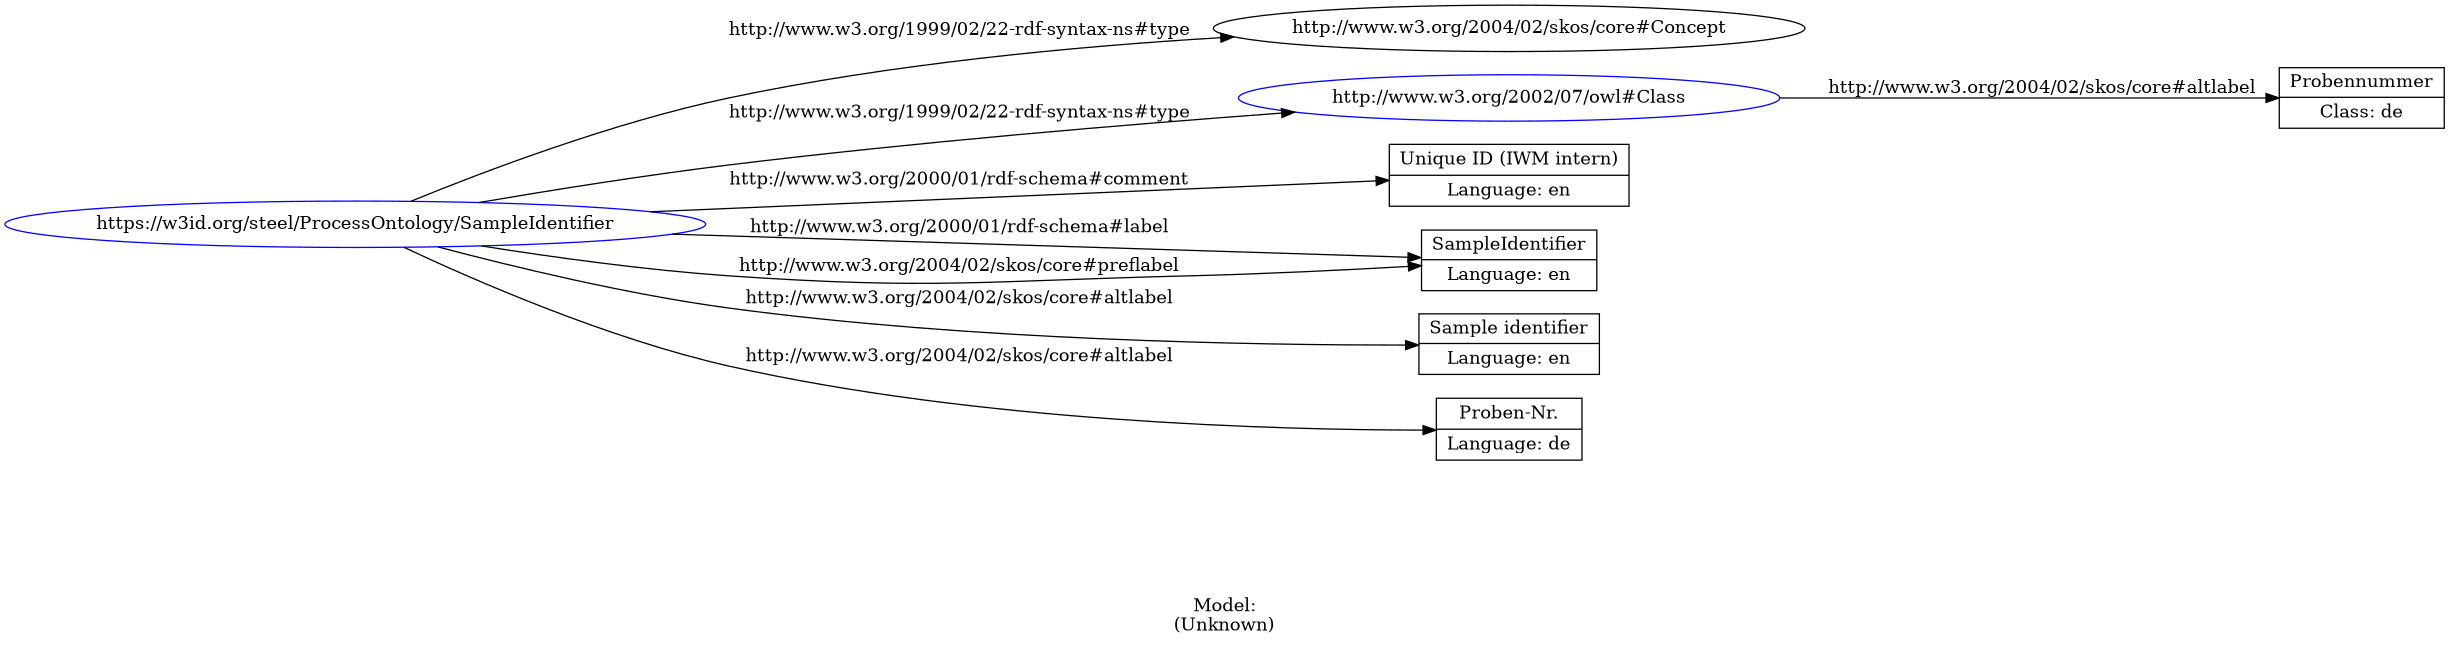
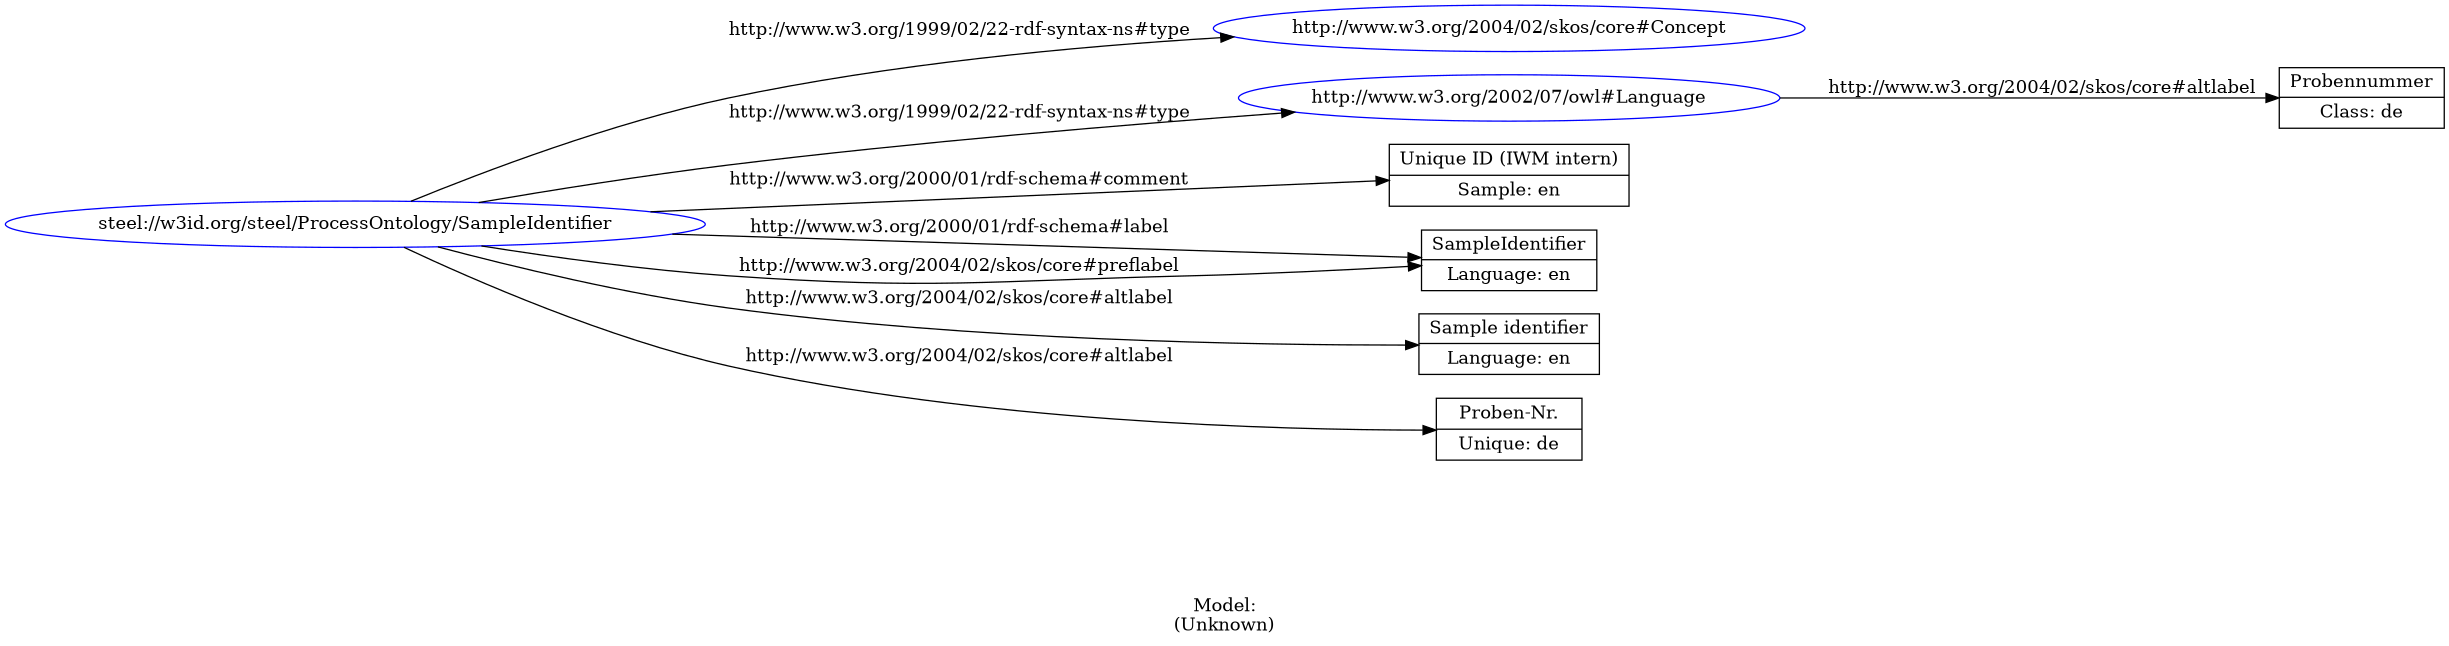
node "http://www.w3.org/2004/02/skos/core#Concept": color black -> blue
node "http://www.w3.org/2002/07/owl#Class": label "http://www.w3.org/2002/07/owl#Class" -> "http://www.w3.org/2002/07/owl#Language"
node "Unique ID (IWM intern)": text "Language: en" -> "Sample: en"
node "https://w3id.org/steel/ProcessOntology/SampleIdentifier": label "https://w3id.org/steel/ProcessOntology/SampleIdentifier" -> "steel://w3id.org/steel/ProcessOntology/SampleIdentifier"
node "Proben-Nr.": text "Language: de" -> "Unique: de"
